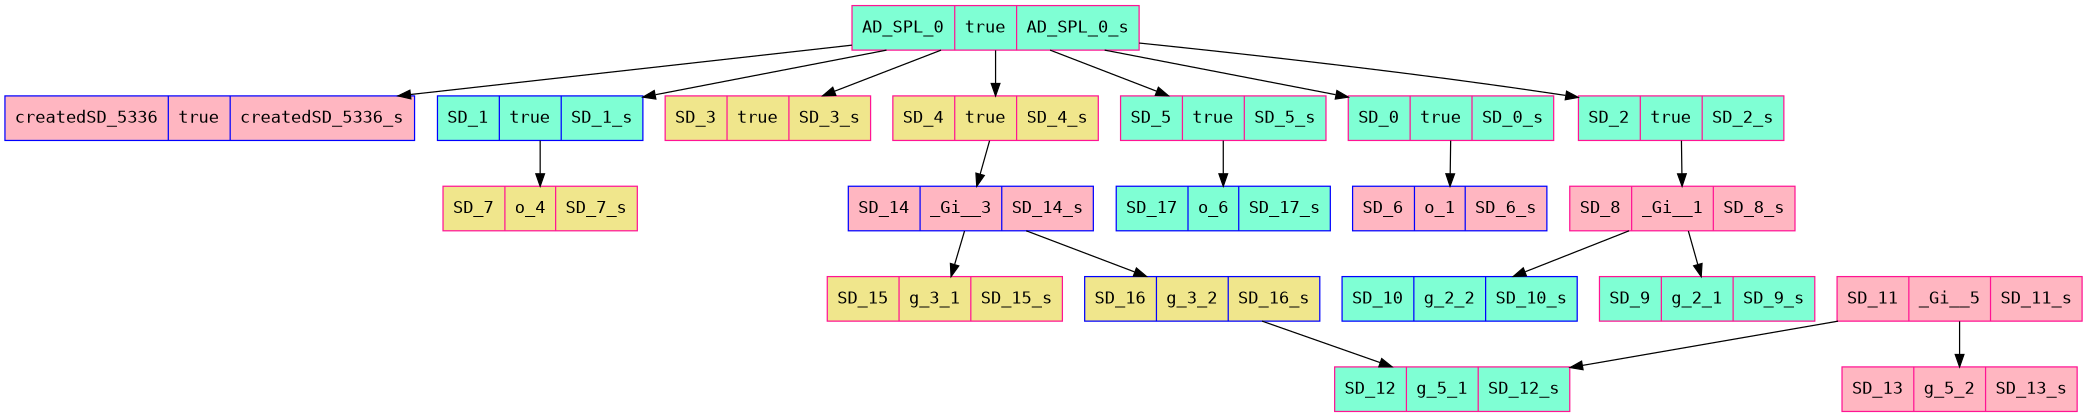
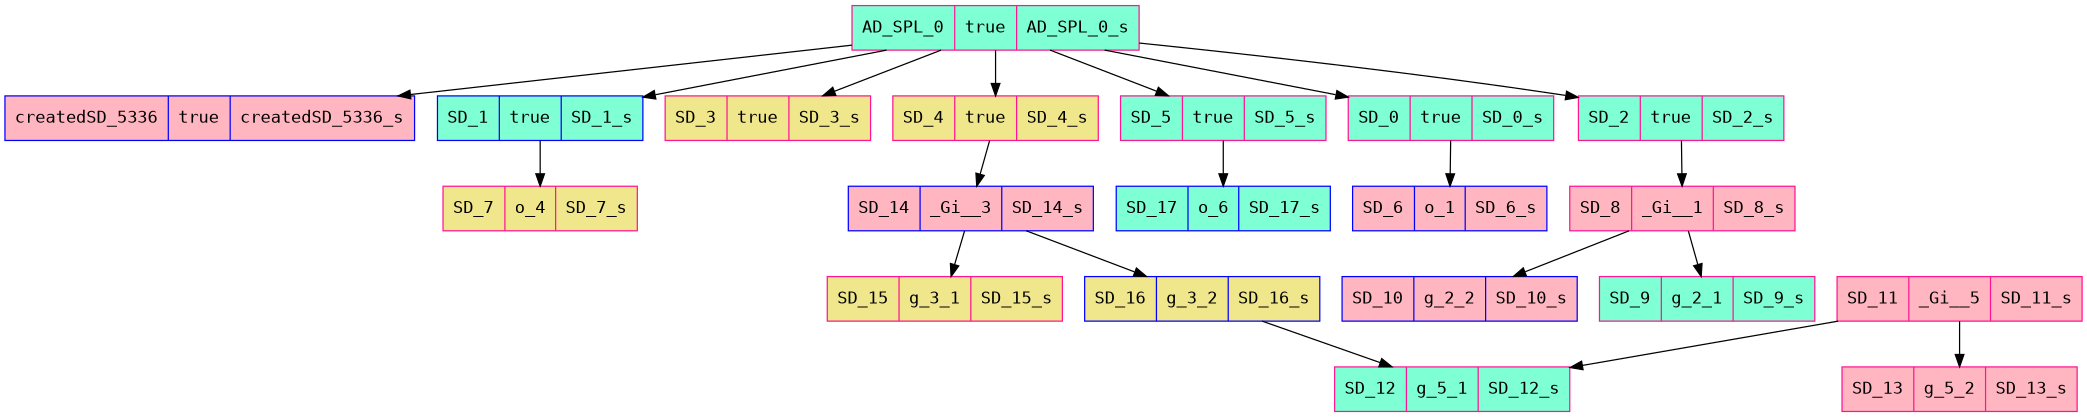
node "SD_10": fillcolor aquamarine -> lightpink
